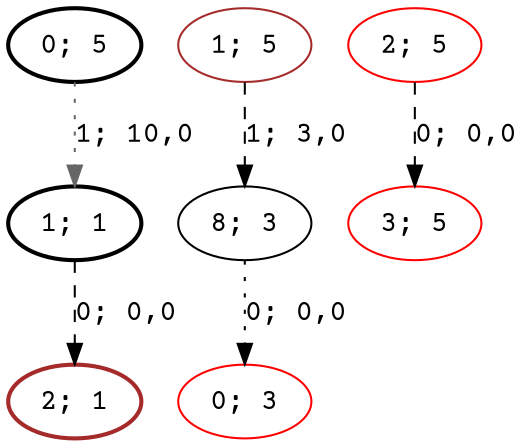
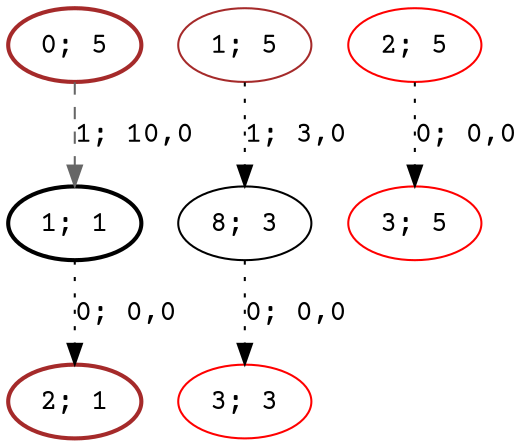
node "0; 5": color black -> brown
edge "0; 5" -> "1; 1": style dotted -> dashed
edge "1; 5" -> "8; 3": style dashed -> dotted
edge "2; 5" -> "3; 5": style dashed -> dotted
edge "1; 1" -> "2; 1": style dashed -> dotted
node "0; 3": label "0; 3" -> "3; 3"
